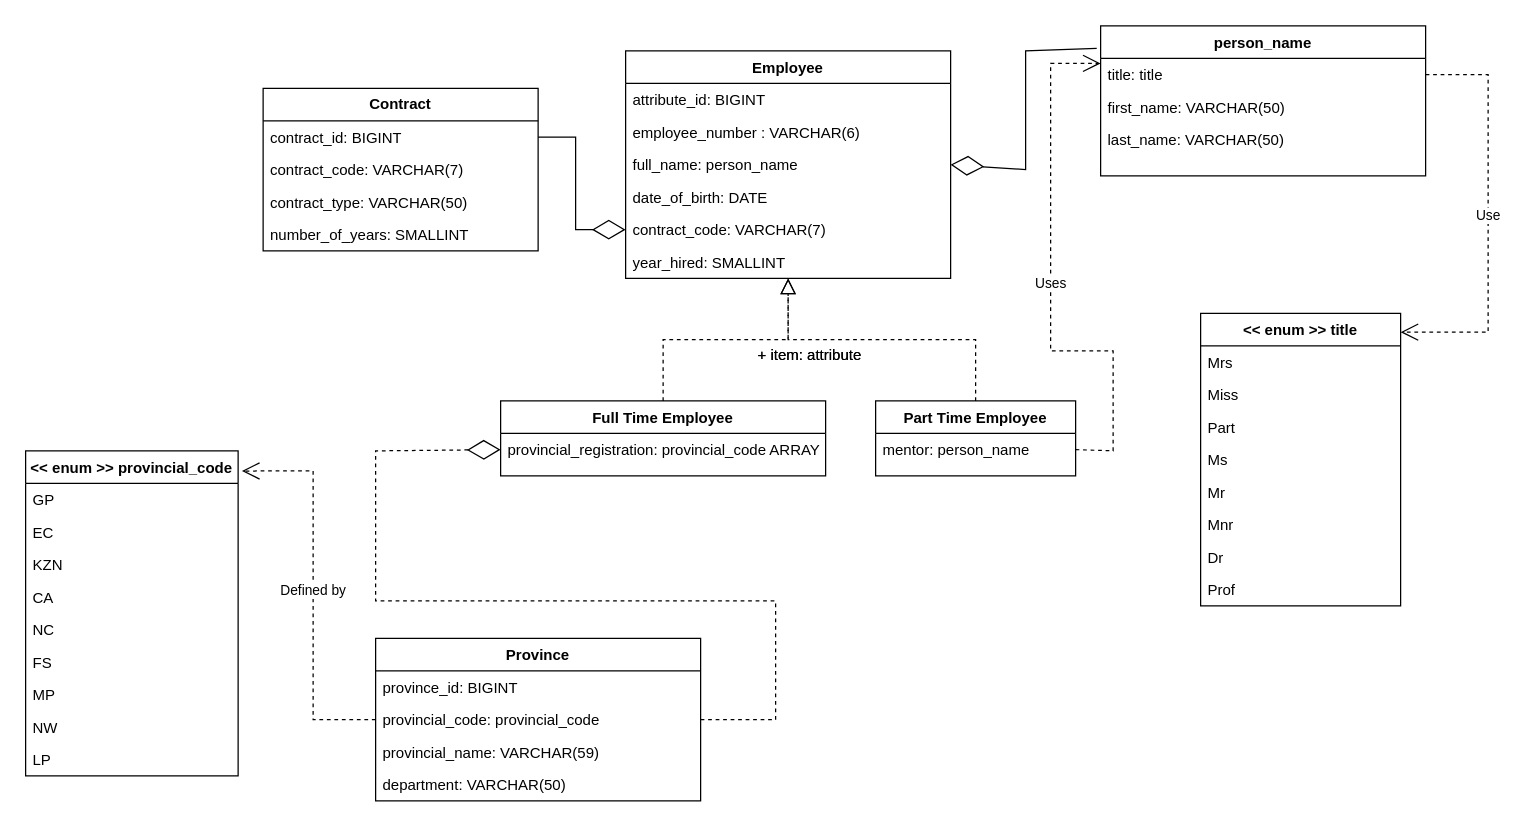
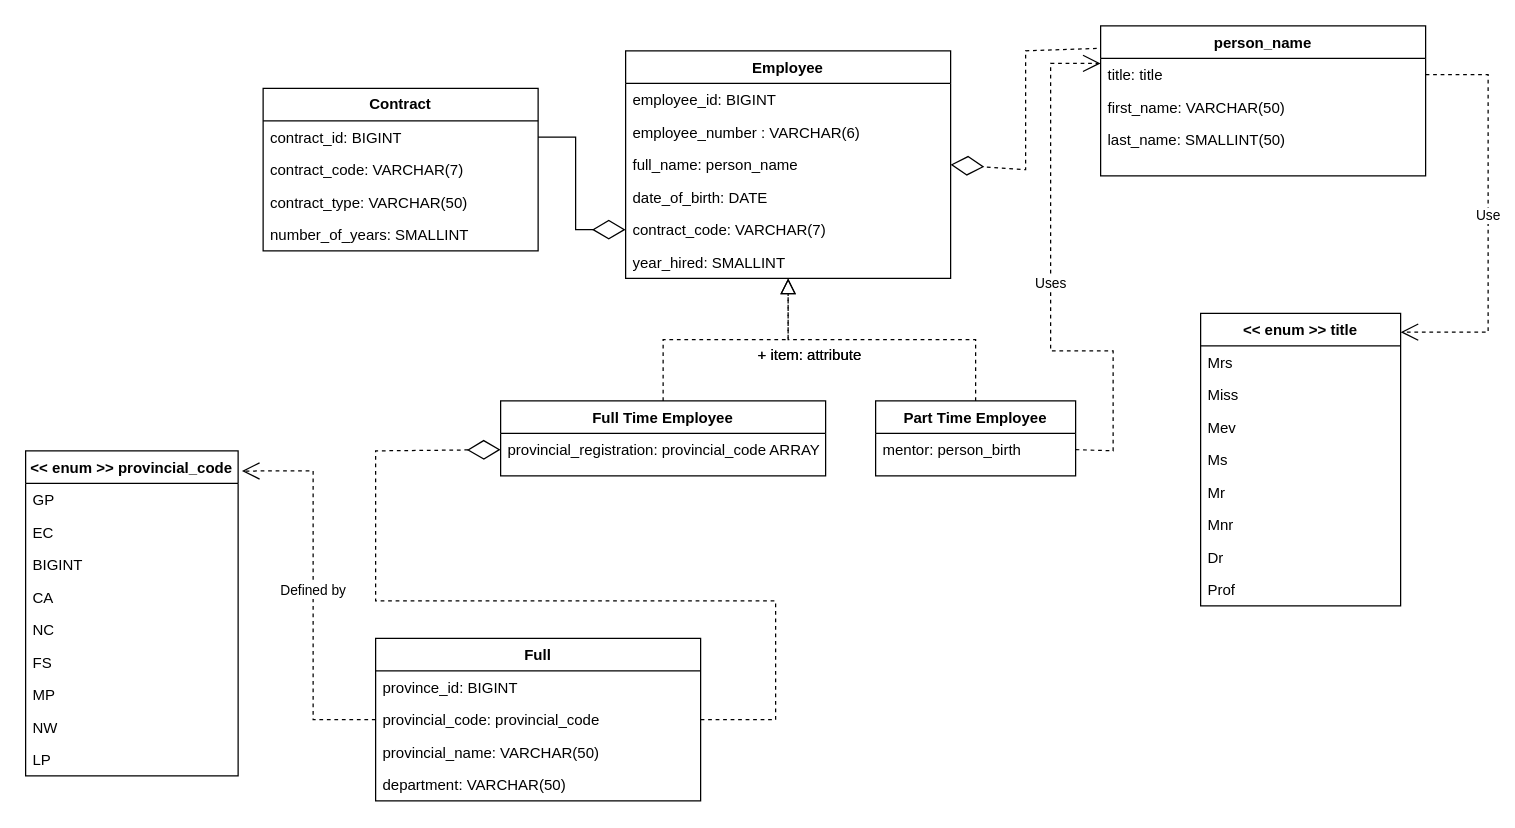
edge "person_name" -> "full_name: person_name": style solid -> dashed
node "attribute_id: BIGINT": label "attribute_id: BIGINT" -> "employee_id: BIGINT"
node "last_name: VARCHAR(50)": label "last_name: VARCHAR(50)" -> "last_name: SMALLINT(50)"
node "Part": label "Part" -> "Mev"
node "mentor: person_name": label "mentor: person_name" -> "mentor: person_birth"
node "KZN": label "KZN" -> "BIGINT"
node "Province": label "Province" -> "Full"
node "provincial_name: VARCHAR(59)": label "provincial_name: VARCHAR(59)" -> "provincial_name: VARCHAR(50)"
